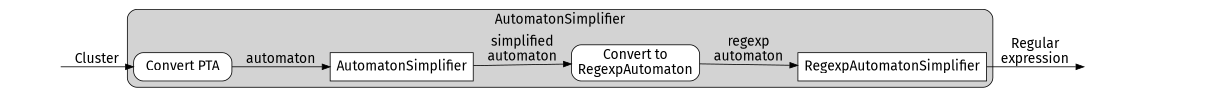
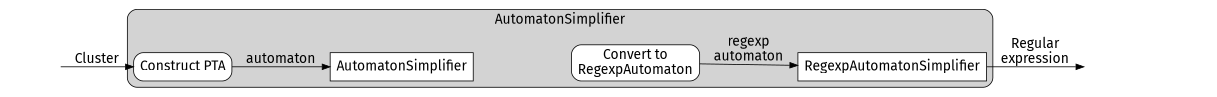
edge "AutomatonSimplifier" -> "Convert to RegexpAutomaton": removed, label "simplified automaton"
node "Convert PTA": label "Convert PTA" -> "Construct PTA"
